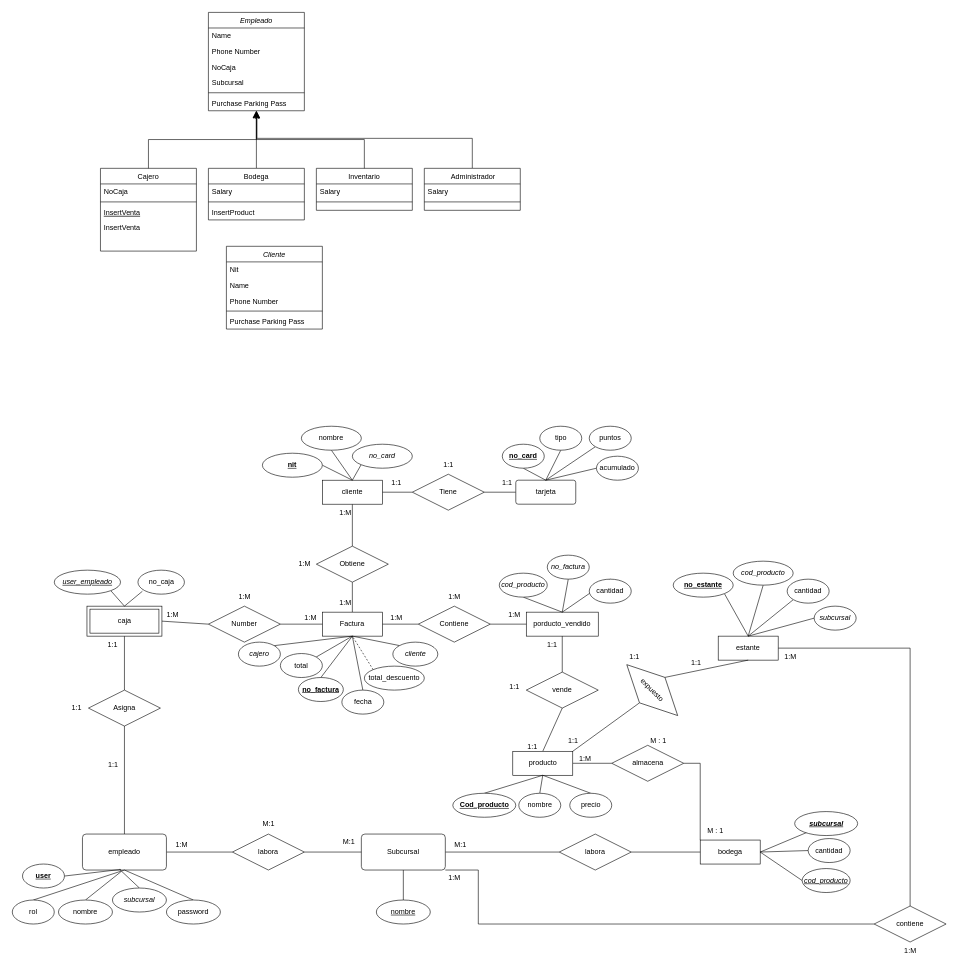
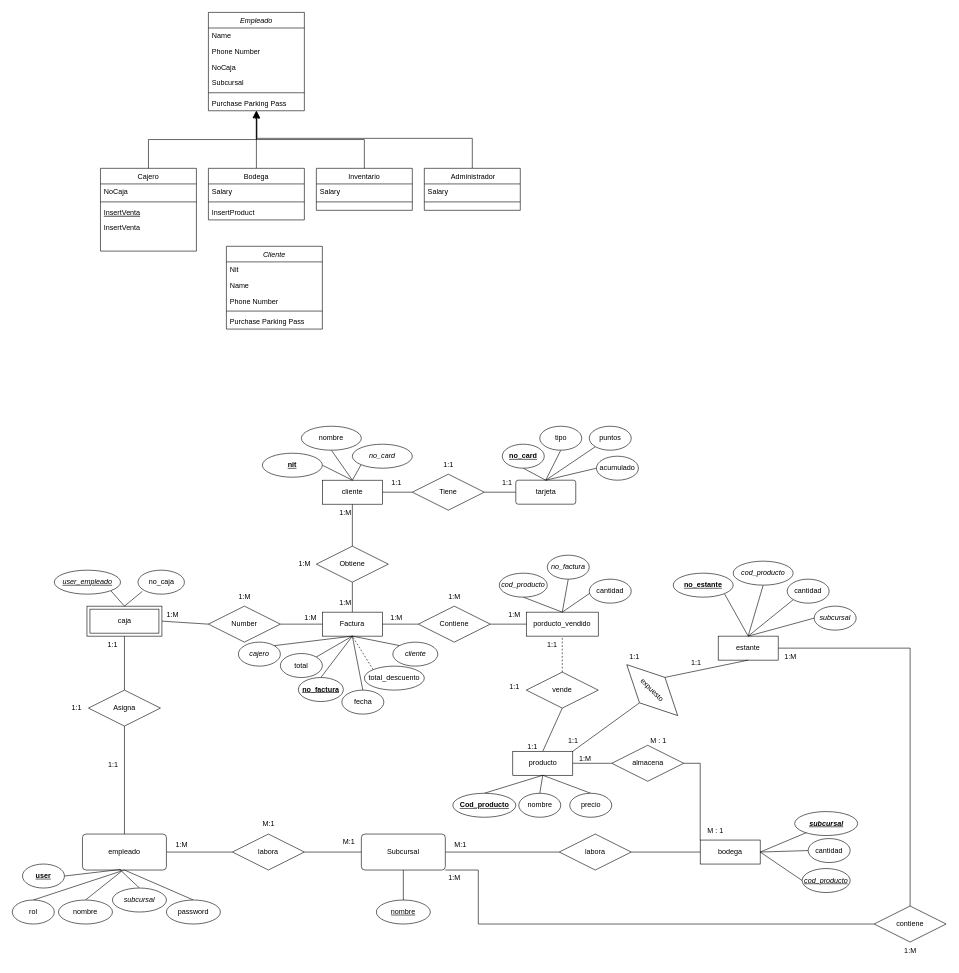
edge "porducto_vendido" -- "vende": style solid -> dashed
